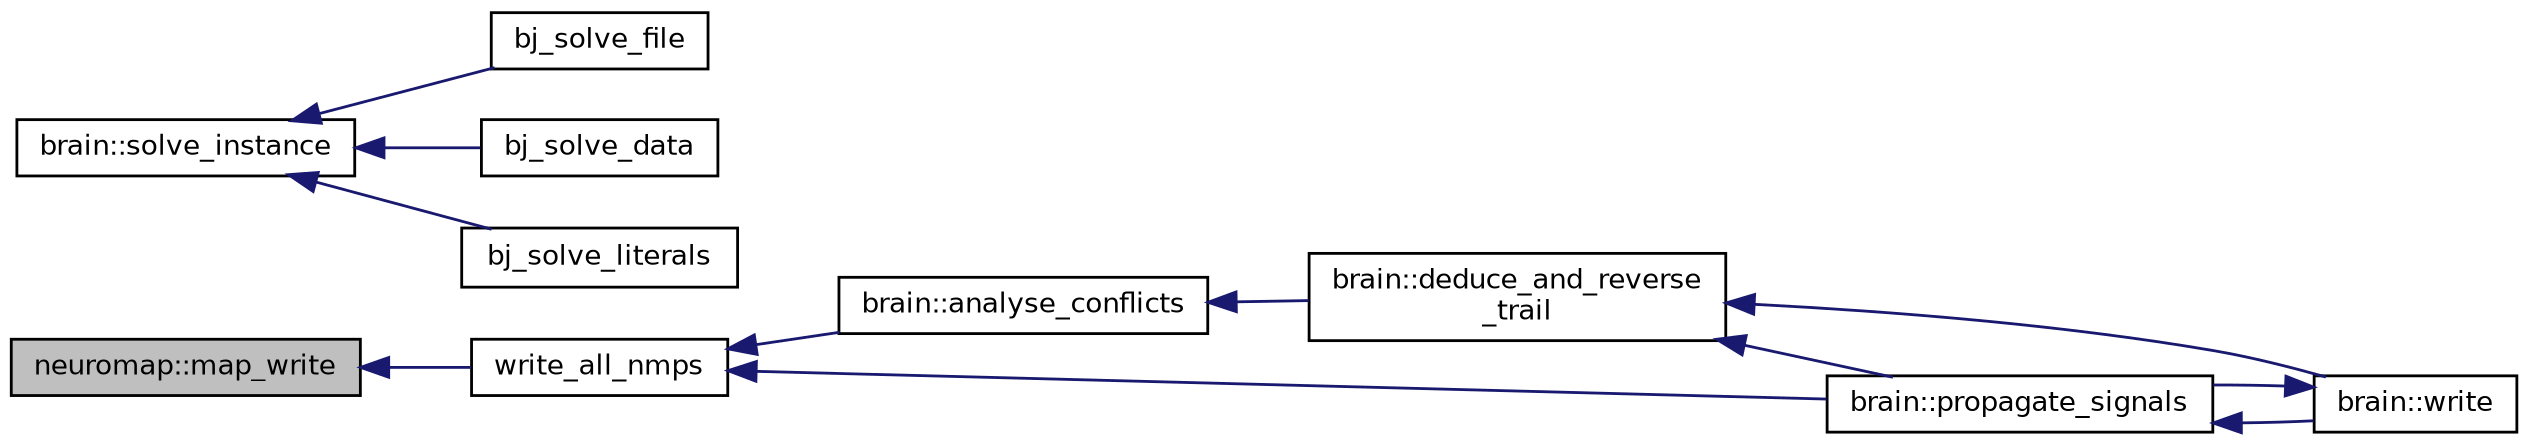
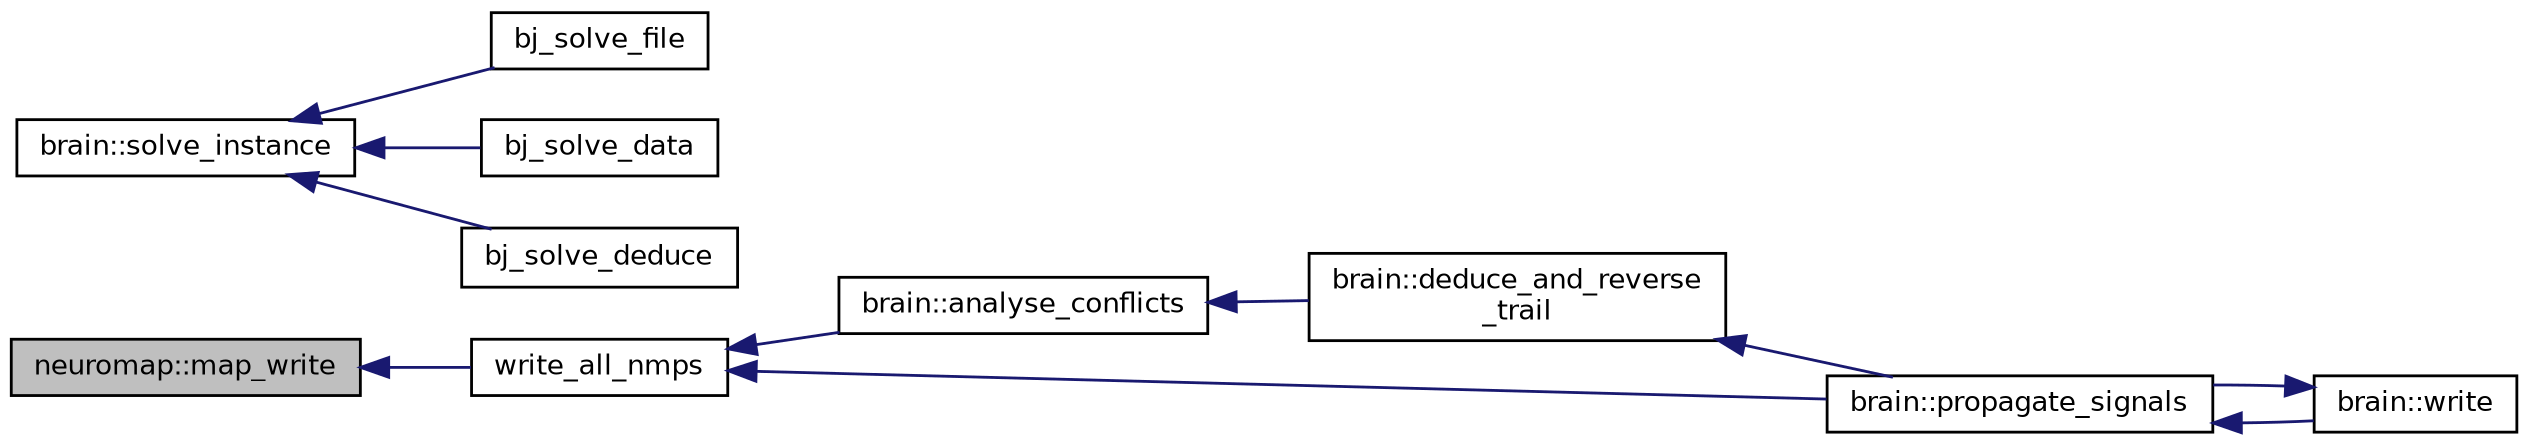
node "bj_solve_literals": label "bj_solve_literals" -> "bj_solve_deduce"
edge "brain::write" -> "brain::deduce_and_reverse _trail": removed
